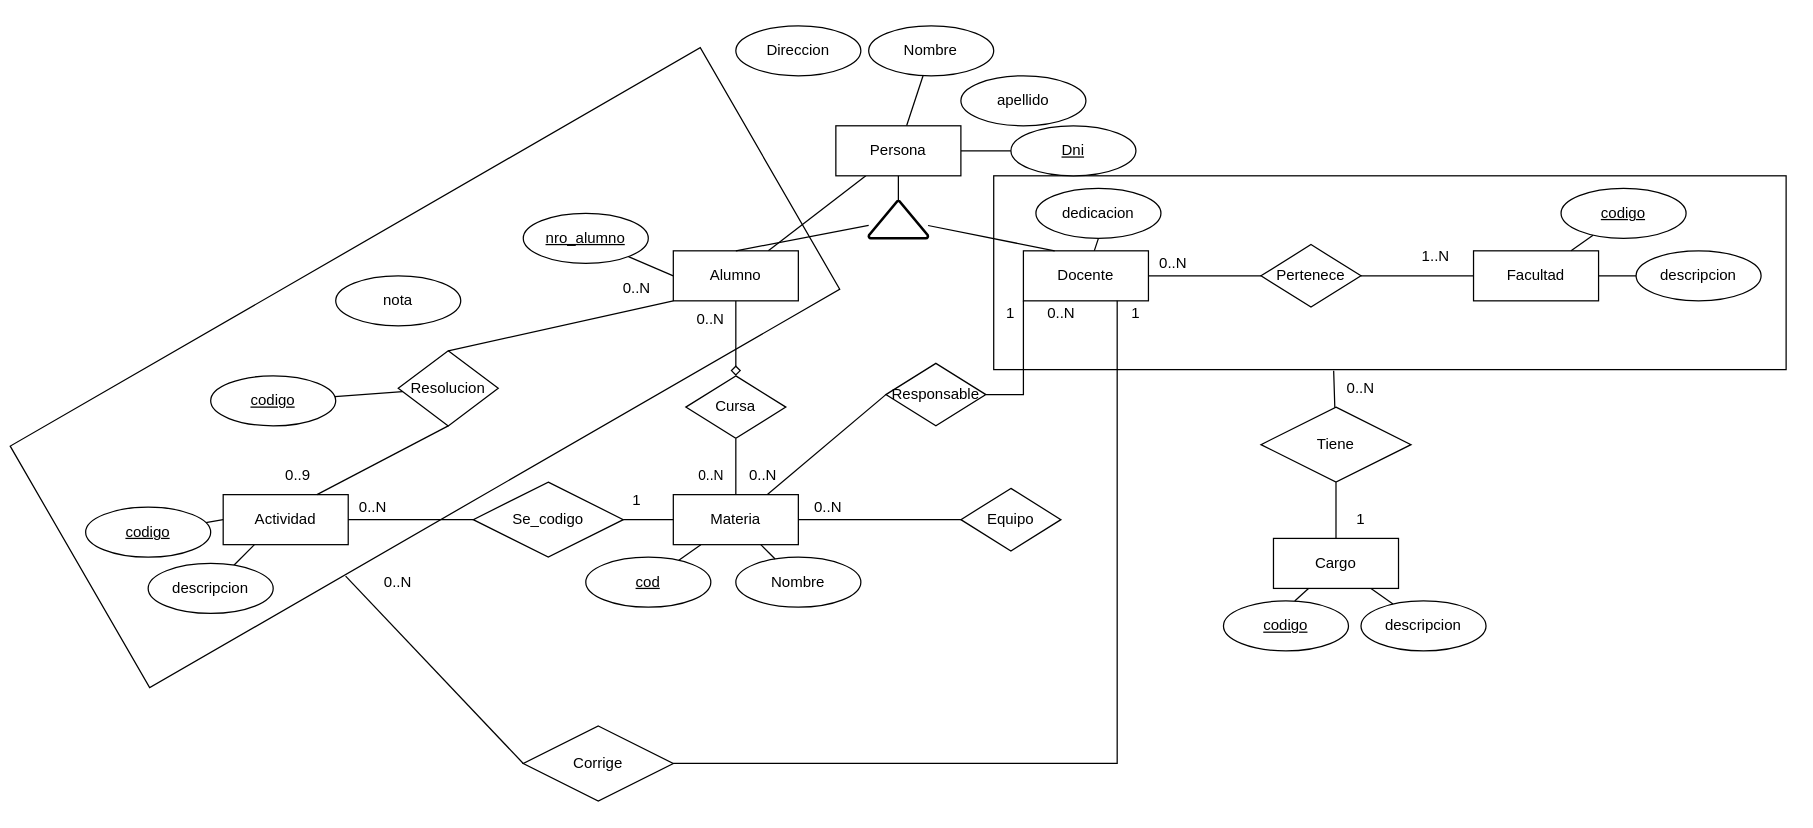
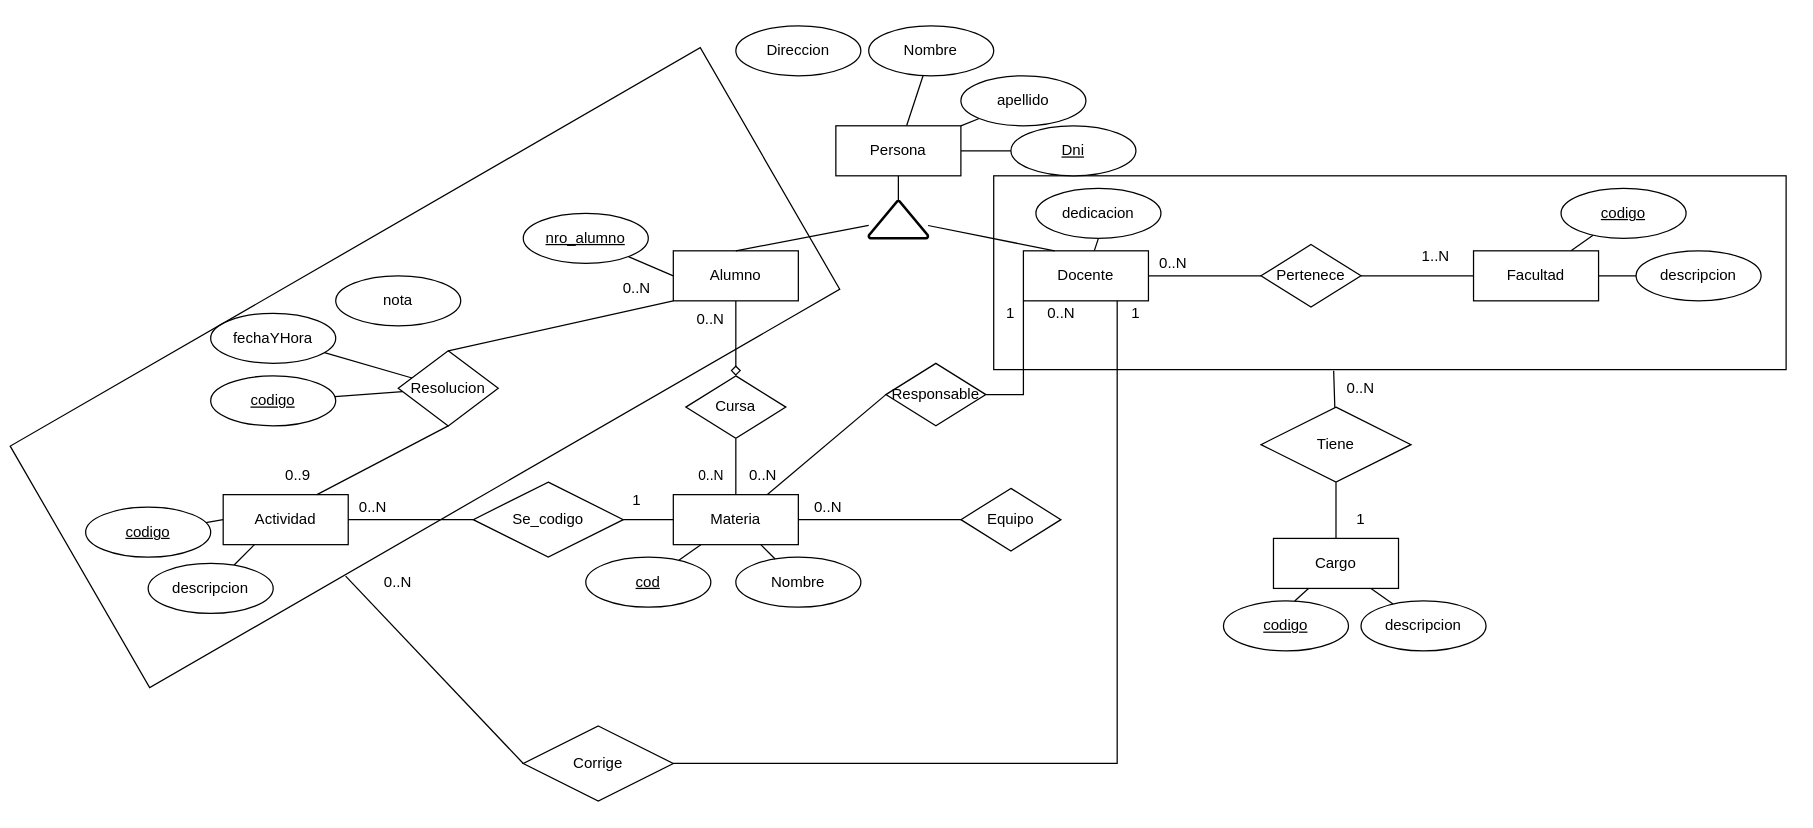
edge "Persona" -- "Alumno": now "Persona" -- "apellido"
node "fechaYHora": added
edge "fechaYHora" -- "Resolucion": added
